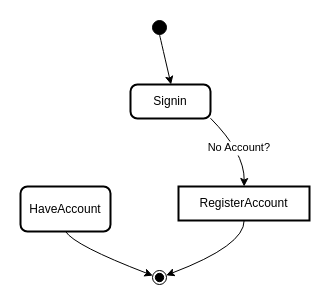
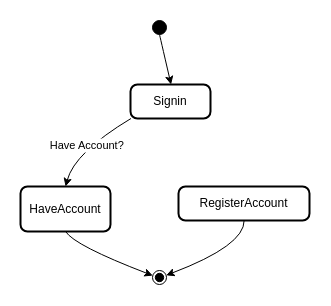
edge "Signin" -> "HaveAccount": added, label "Have Account?"
edge "Signin" -> "RegisterAccount": removed, label "No Account?"
node "RegisterAccount": shape rectangle -> rounded rectangle
